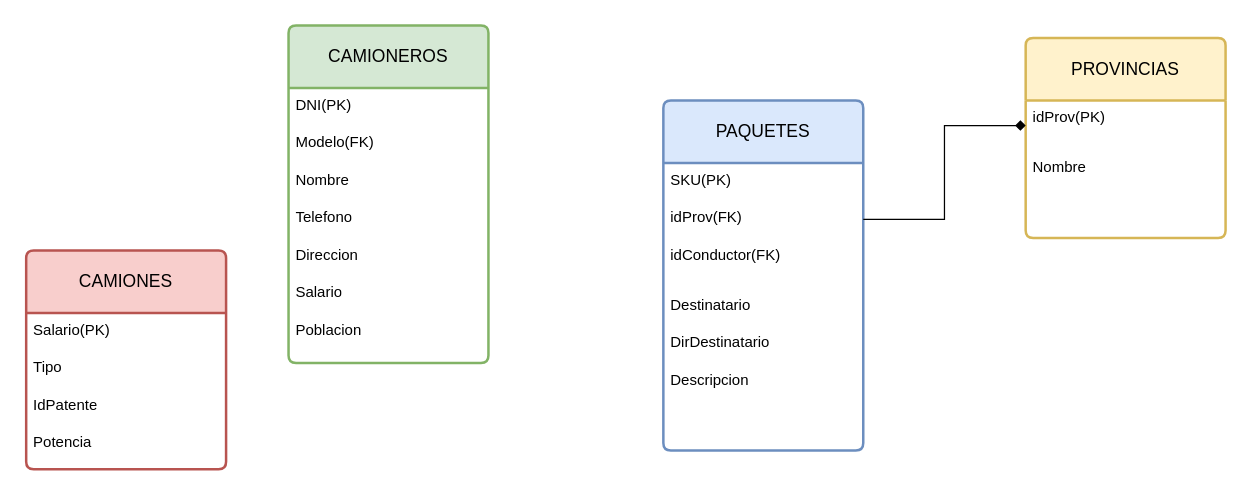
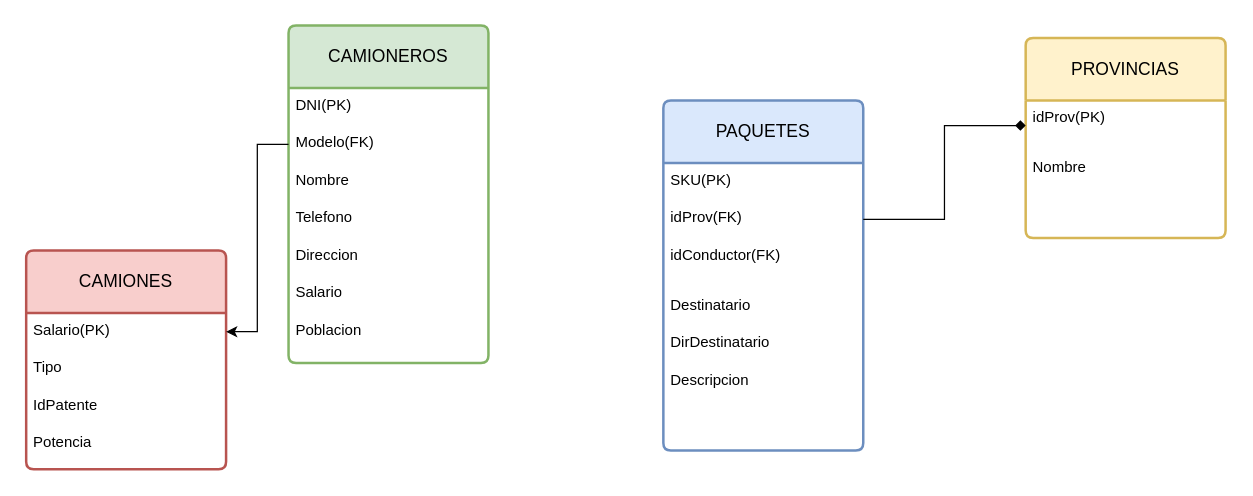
edge "Modelo(FK)" -> "Salario(PK)": added
